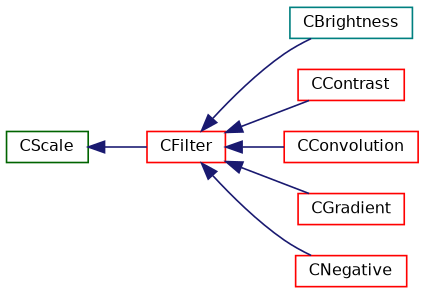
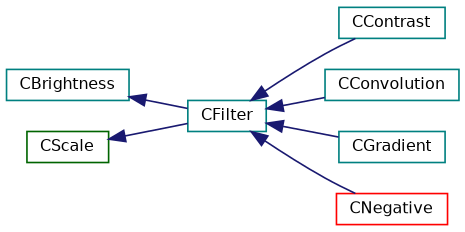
edge "CBrightness" -> "CFilter": reversed
node "CContrast": color red -> teal
node "CFilter": color red -> teal
node "CConvolution": color red -> teal
node "CGradient": color red -> teal
